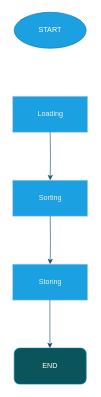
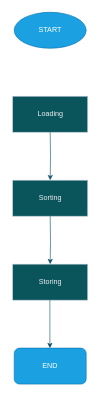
node "Loading": fillcolor #1ba1e2 -> #09555b
node "Sorting": fillcolor #1ba1e2 -> #09555b
node "Storing": fillcolor #1ba1e2 -> #09555b
node "END": fillcolor #09555b -> #1ba1e2
